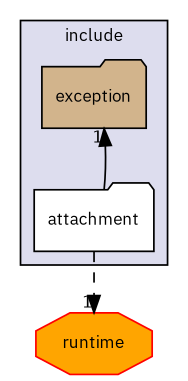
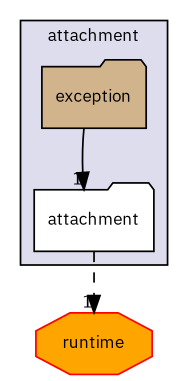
cluster "include": label "include" -> "attachment"
edge "attachment" -> "exception": reversed
